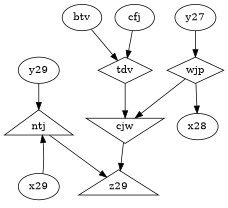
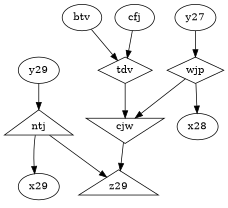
edge "x29" -> "ntj": reversed
